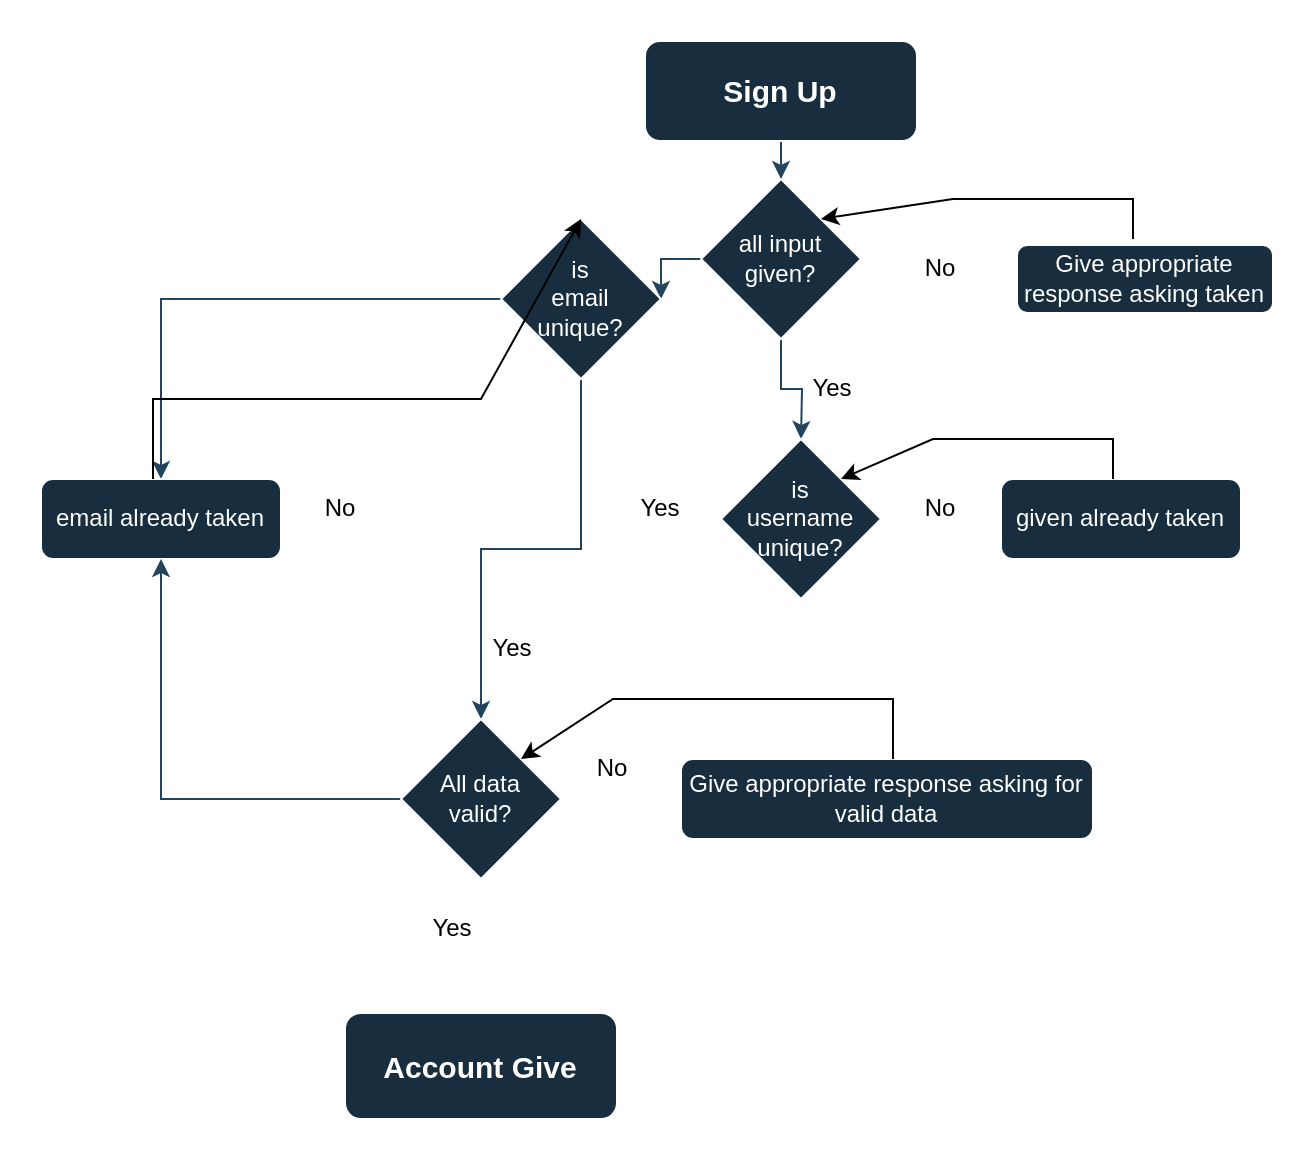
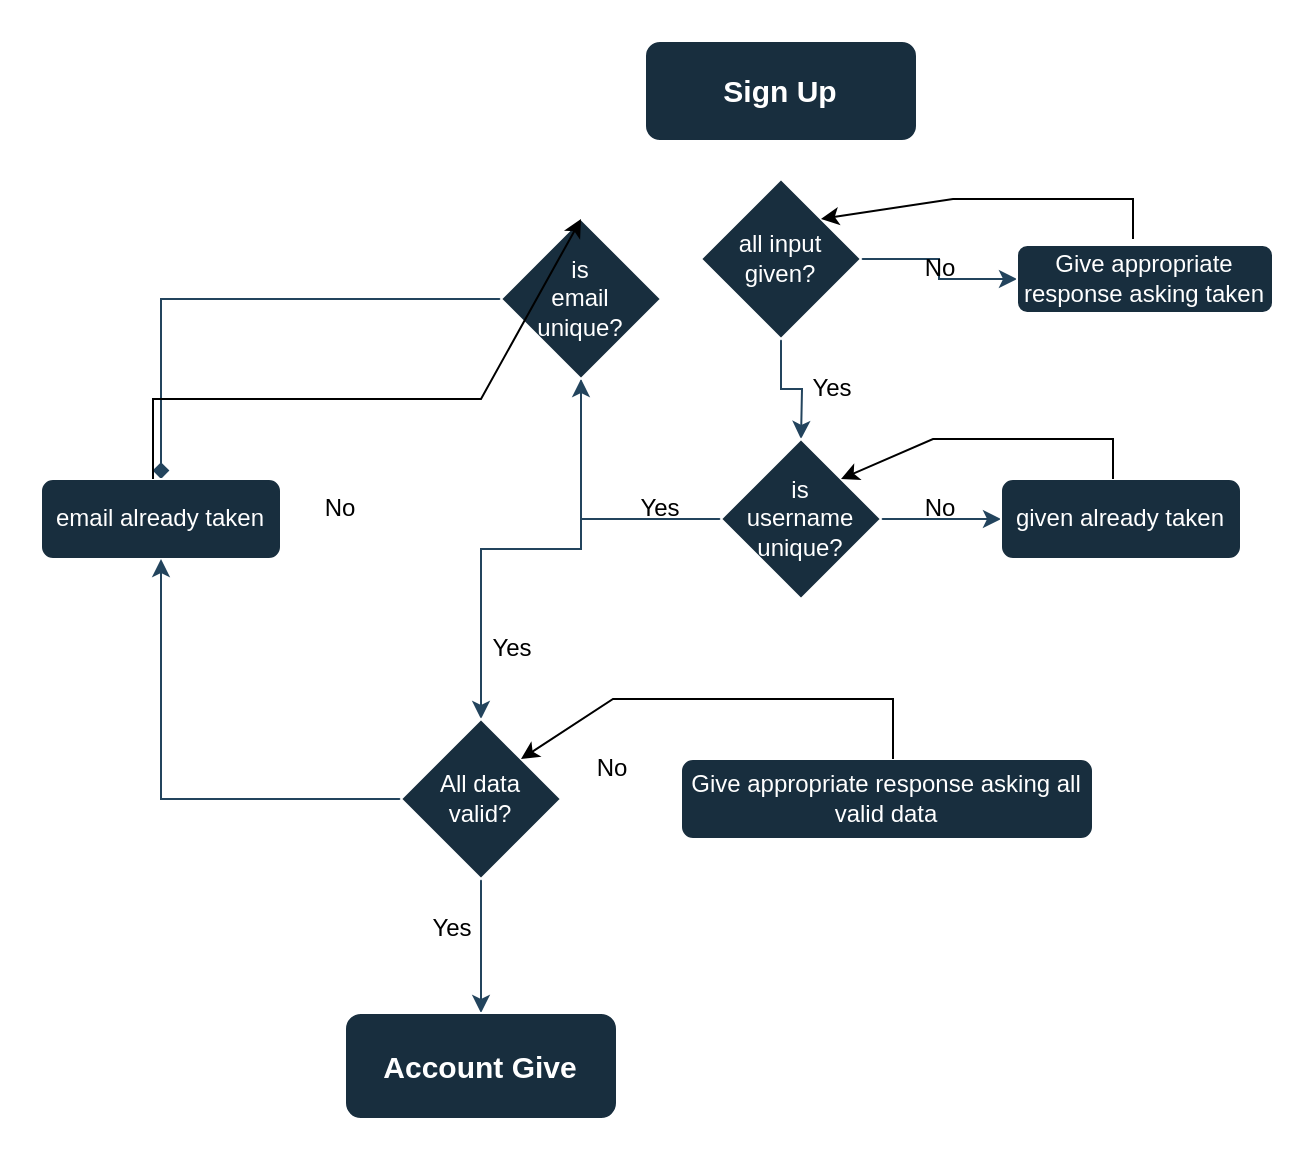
edge "Sign Up" -> "all input given?": removed
edge "all input given?" -> "is email unique?": now "all input given?" -> "Give appropriate response asking taken"
edge "is email unique?" -> "email already taken": arrowhead classic -> diamond
edge "is username unique?" -> "is email unique?": added
edge "is username unique?" -> "given already taken": added
node "Give appropriate response asking for valid data": label "Give appropriate response asking for valid data" -> "Give appropriate response asking all valid data"
edge "All data valid?" -> "Account Give": added
